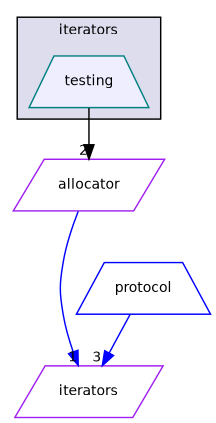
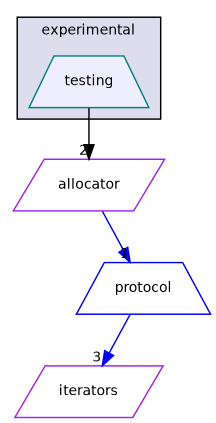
cluster "iterators": label "iterators" -> "experimental"
edge "allocator" -> "iterators": now "allocator" -> "protocol"
